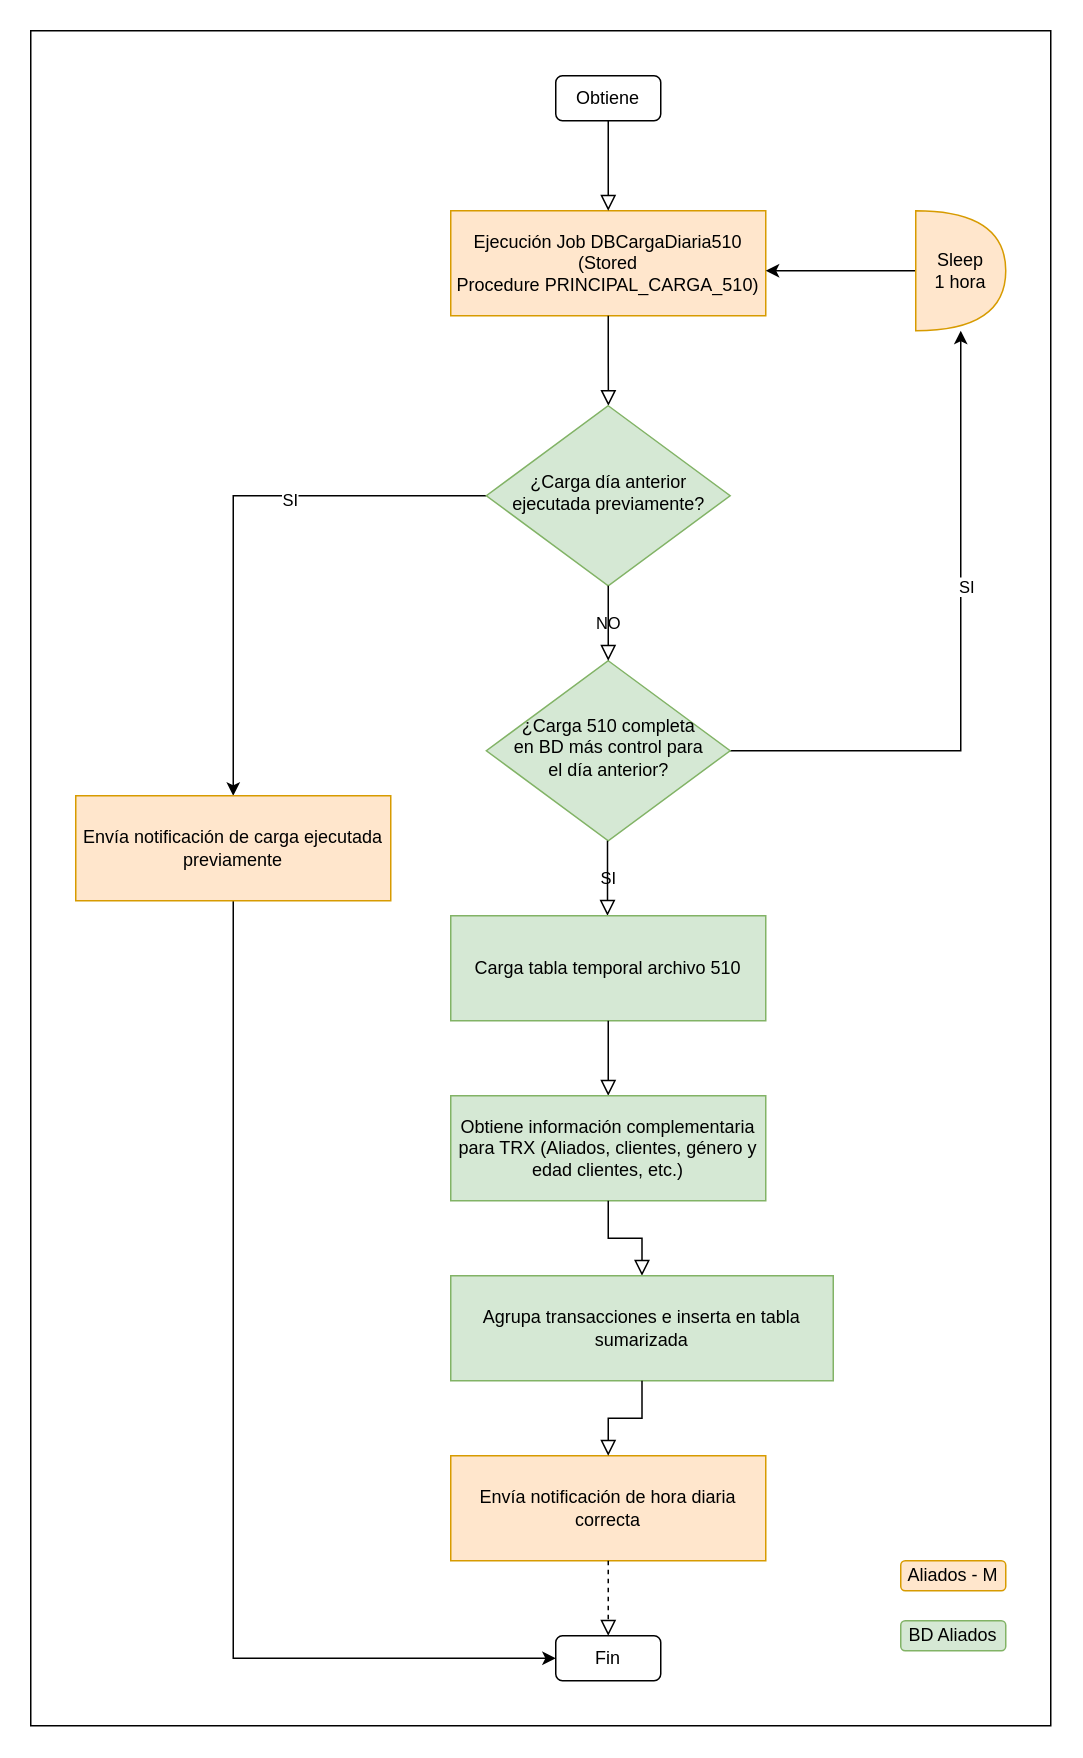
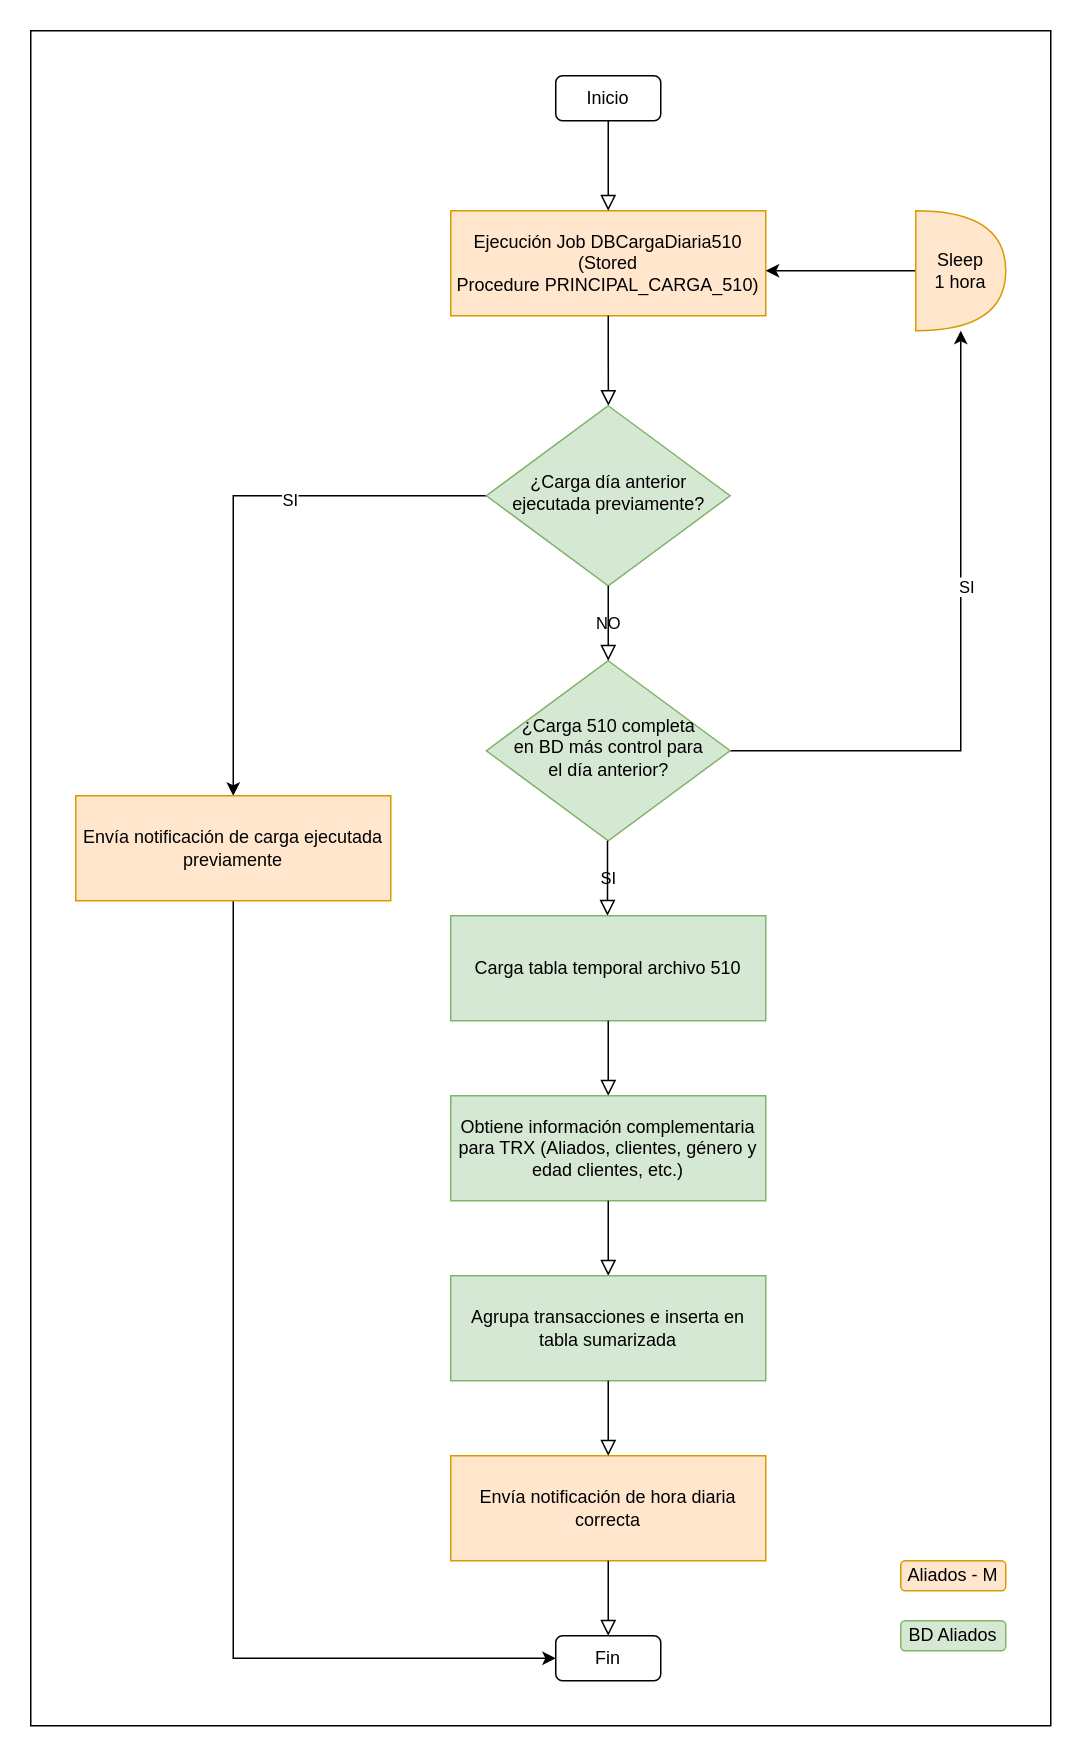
node "Obtiene": label "Obtiene" -> "Inicio"
node "Agrupa transacciones e inserta en tabla sumarizada": size 383x105 -> 315x105
edge "Envía notificación de hora diaria correcta" -> "Fin": style dashed -> solid
